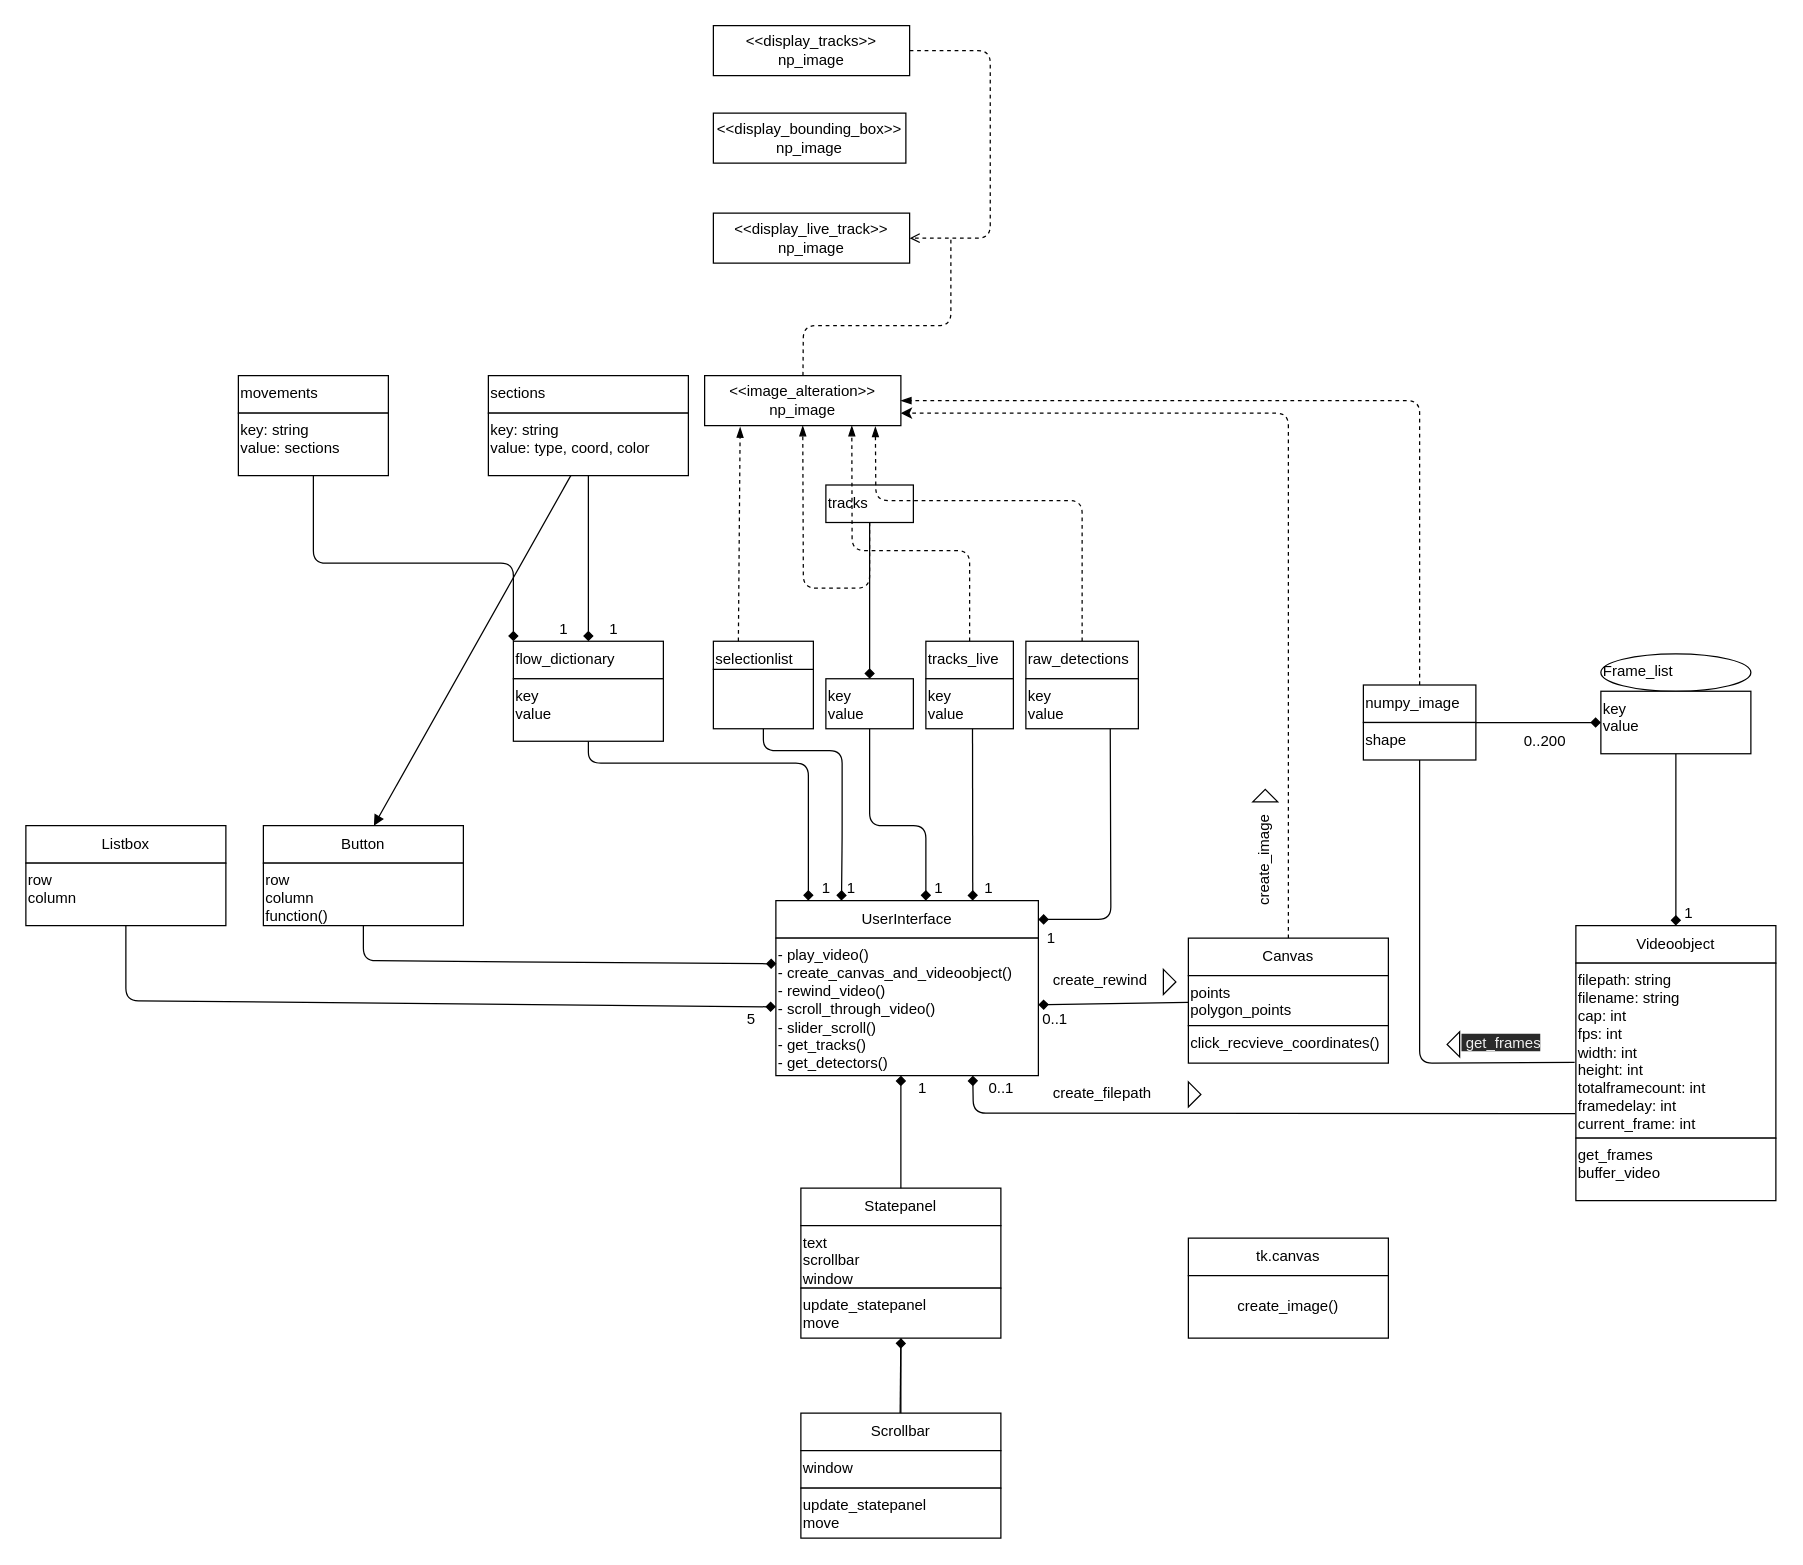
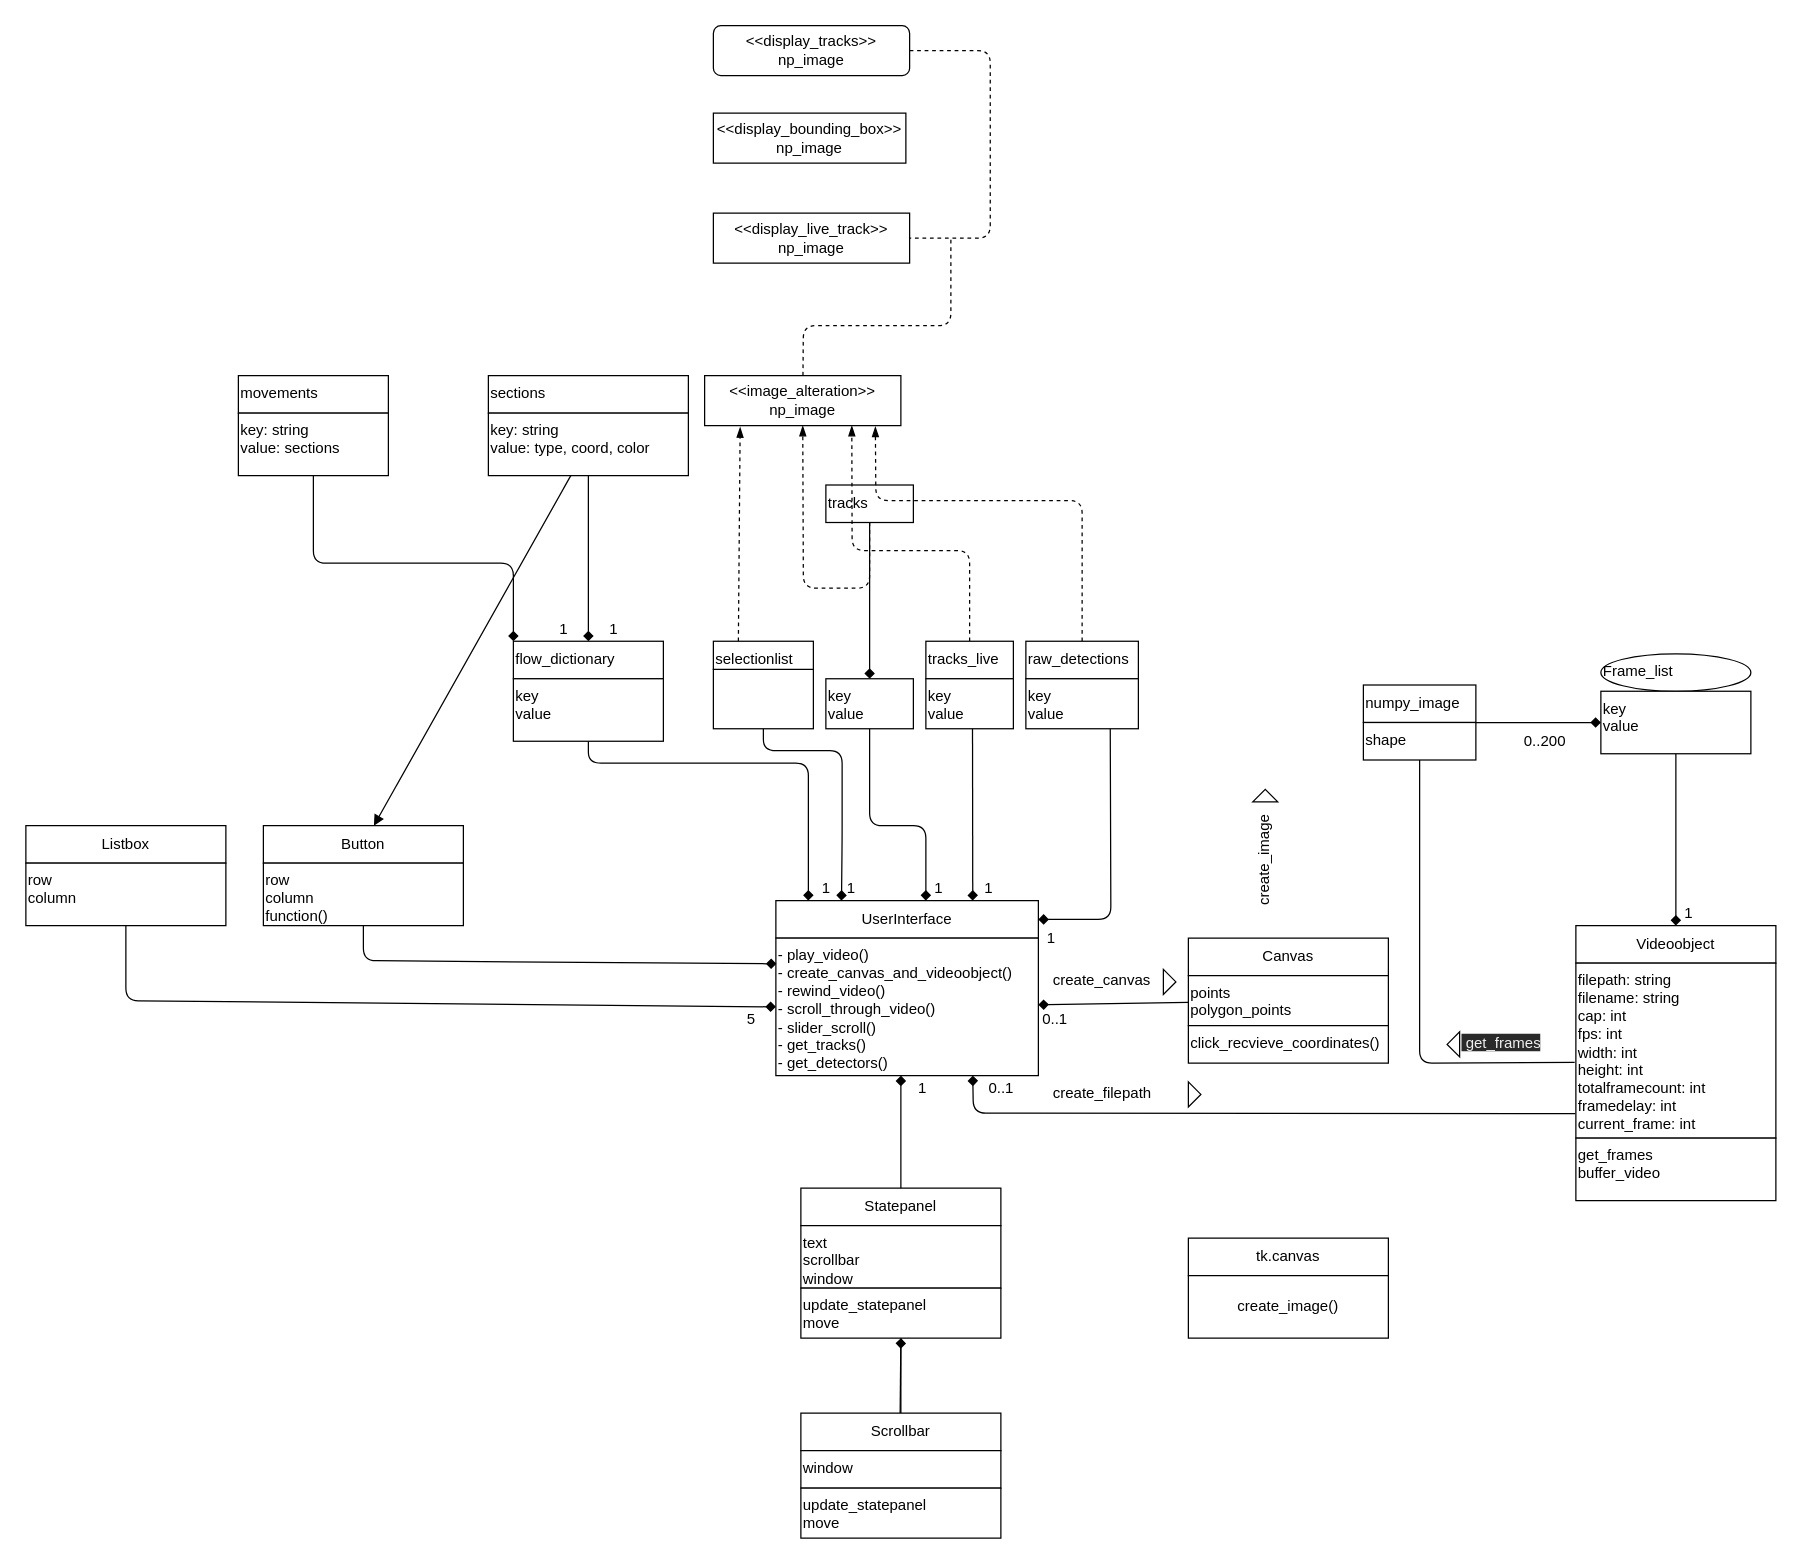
node "<<display_tracks>> np_image": shape rectangle -> rounded rectangle
edge "<<display_tracks>> np_image" -> "<<display_live_track>> np_image": arrowhead open -> none
edge "numpy_image" -> "<<image_alteration>> np_image": removed
edge "Canvas" -> "<<image_alteration>> np_image": removed
node "create_rewind": label "create_rewind" -> "create_canvas"
